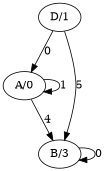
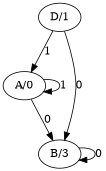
edge "D/1" -> "A/0": label "0" -> "1"
edge "D/1" -> "B/3": label "5" -> "0"
edge "A/0" -> "B/3": label "4" -> "0"
